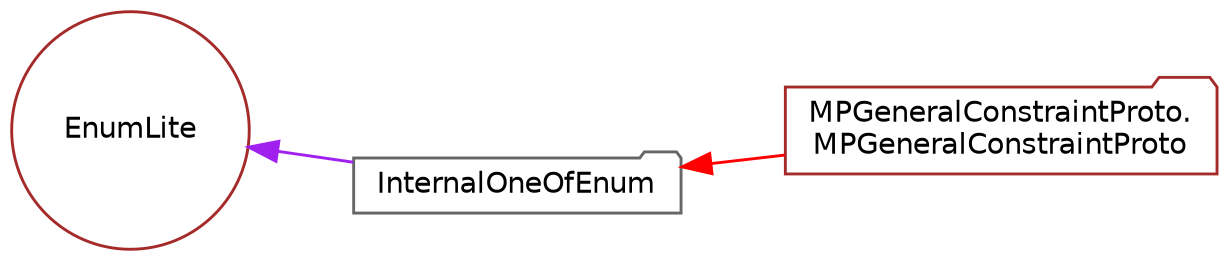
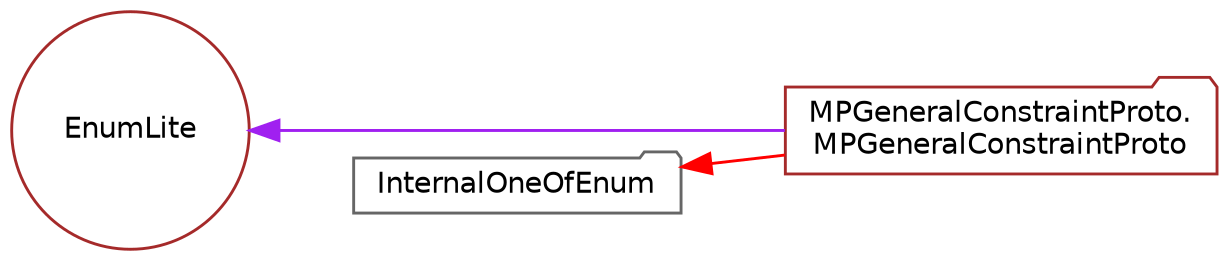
edge "InternalOneOfEnum" -> "EnumLite": now "MPGeneralConstraintProto. MPGeneralConstraintProto" -> "EnumLite"
